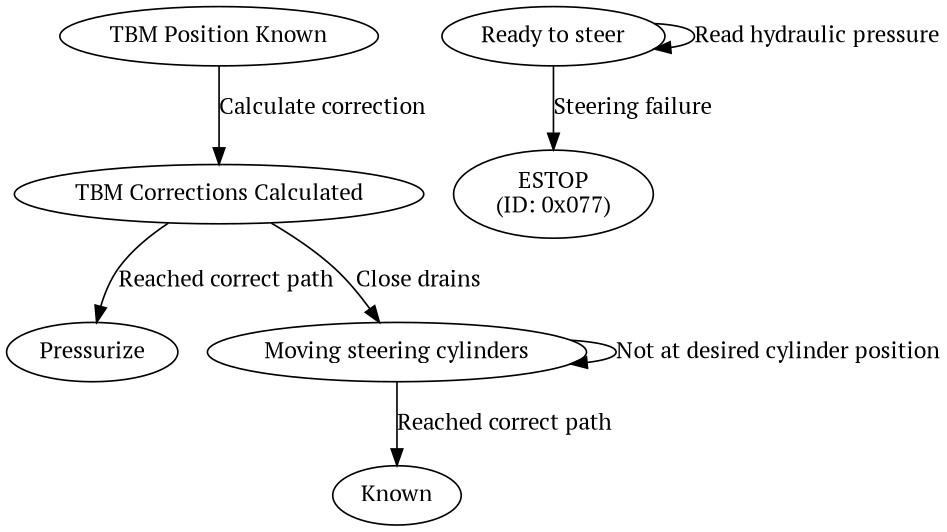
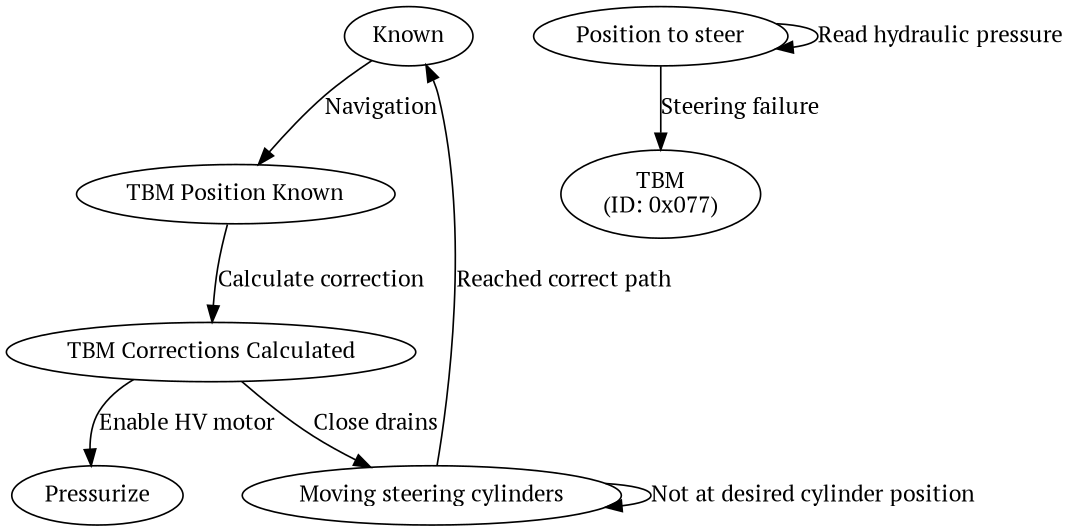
node "Ready to steer": label "Ready to steer" -> "Position to steer"
edge "Known" -> "TBM Position Known": added, label "Navigation"
node "ESTOP (ID: 0x077)": label "ESTOP (ID: 0x077)" -> "TBM (ID: 0x077)"
edge "TBM Corrections Calculated" -> "Pressurize": label "Reached correct path" -> "Enable HV motor"
